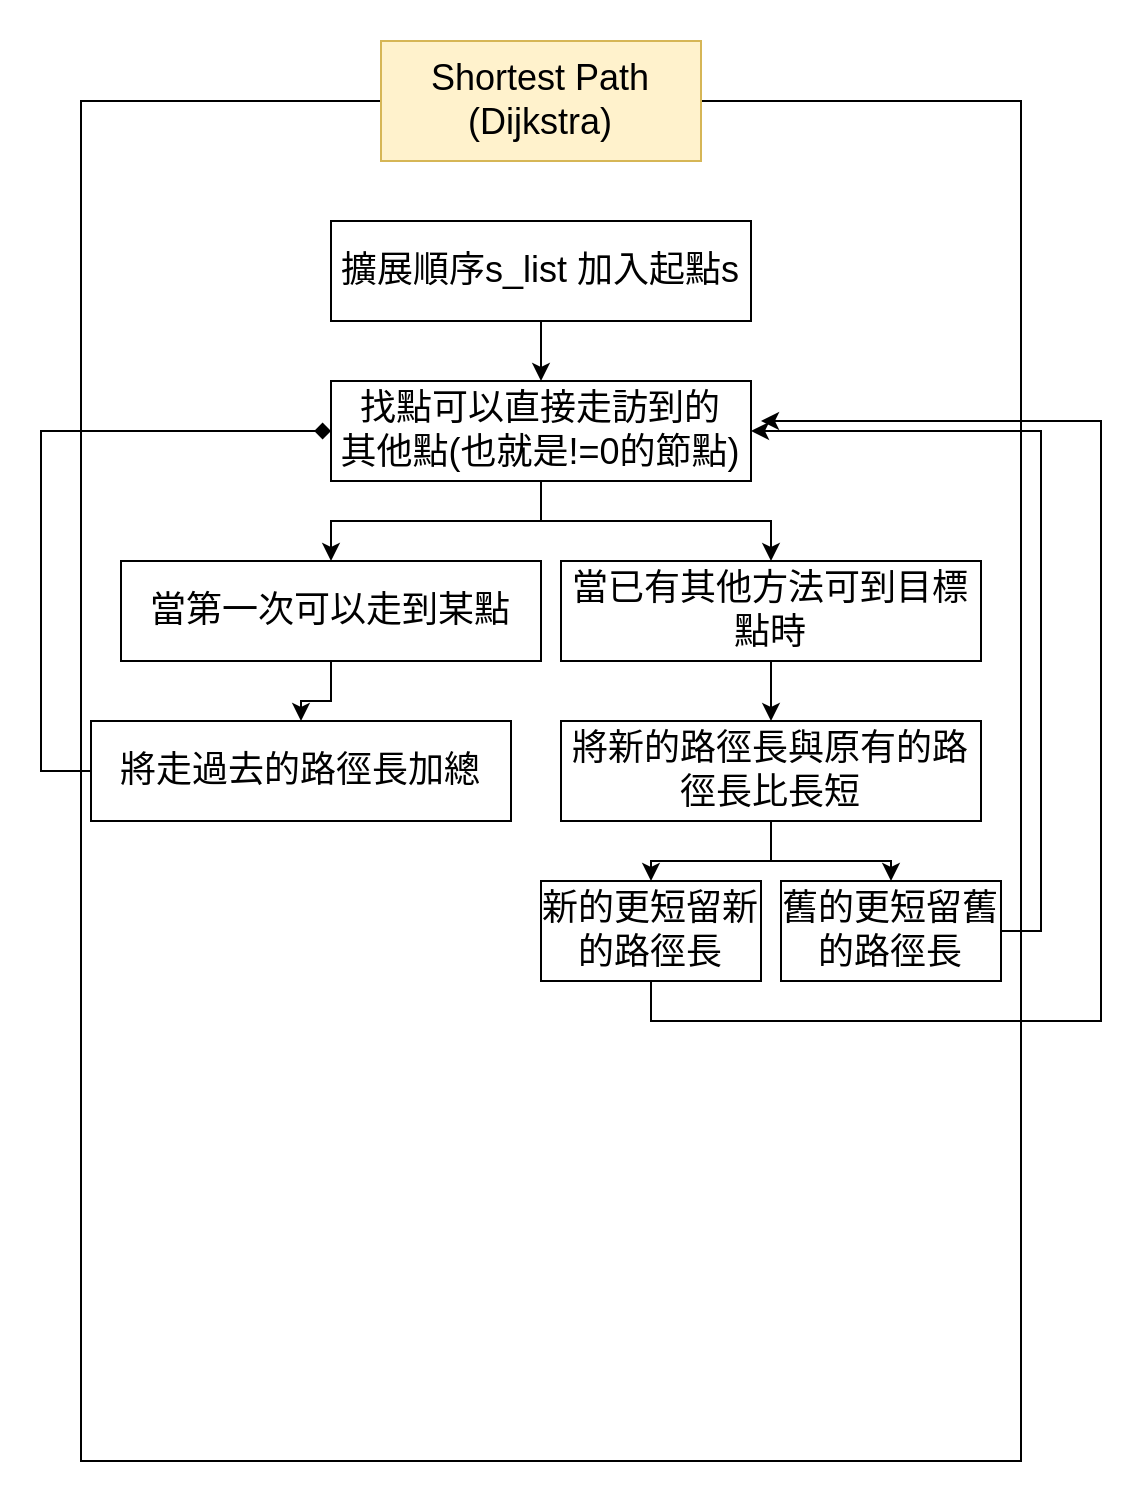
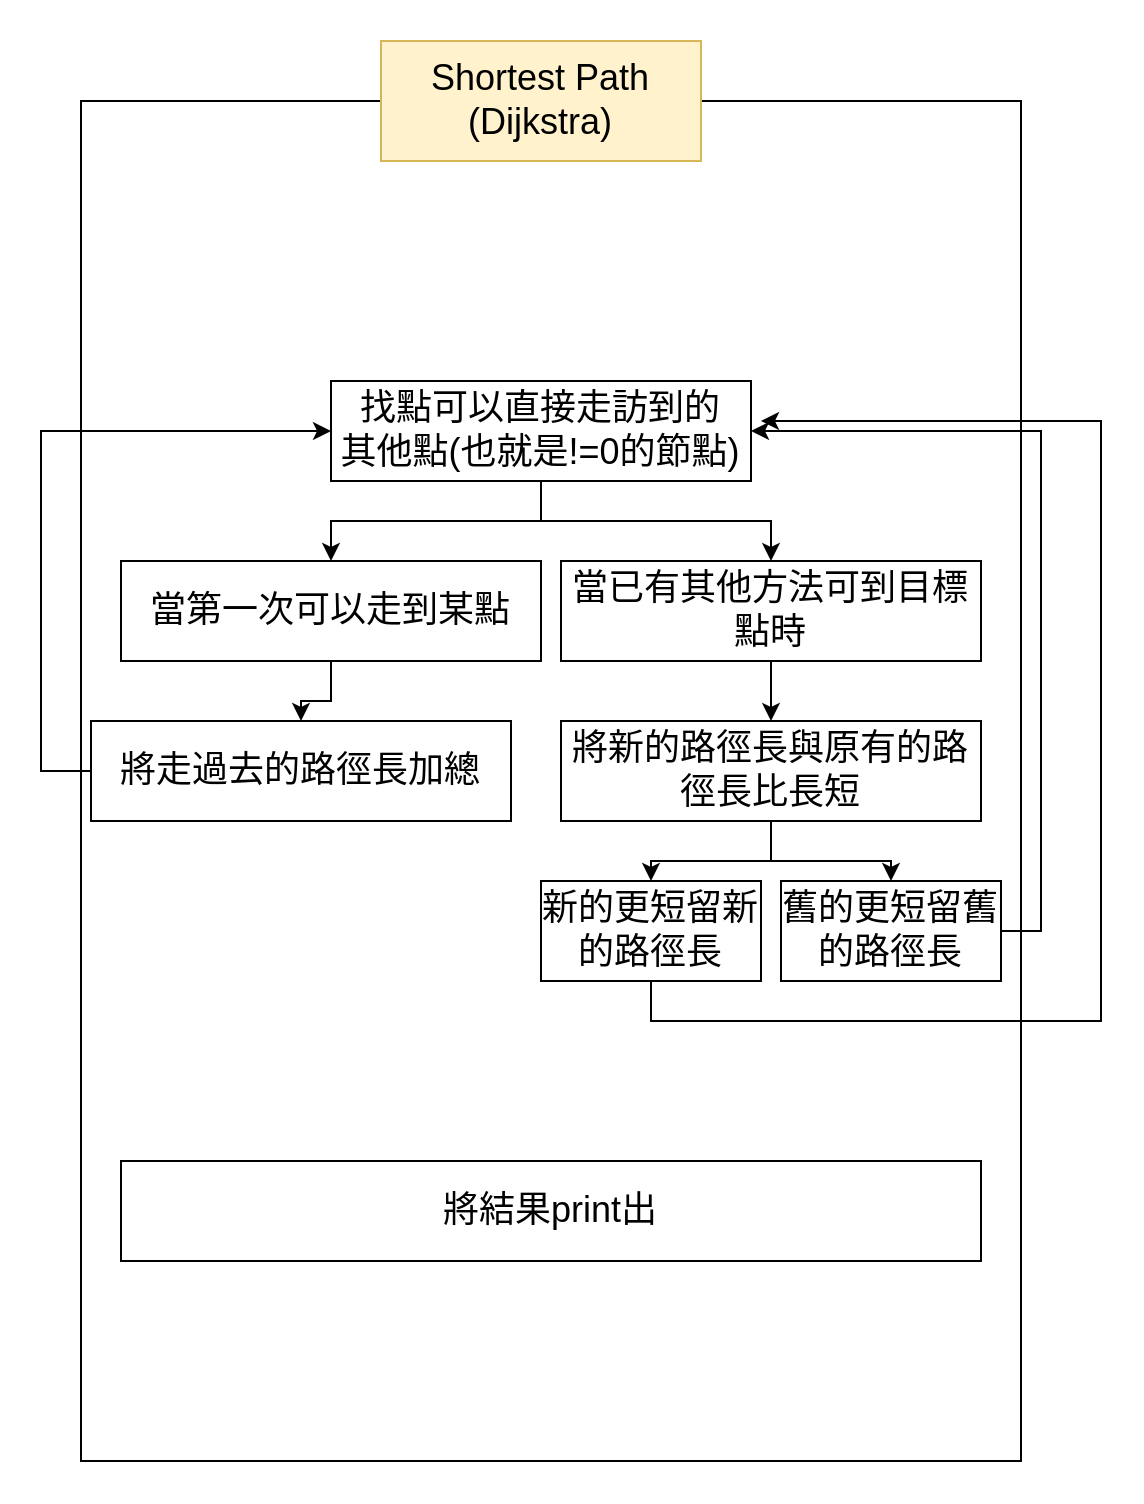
node "擴展順序s_list 加入起點s": removed
edge "擴展順序s_list 加入起點s" -> "找點可以直接走訪到的 其他點(也就是!=0的節點)": removed
edge "將走過去的路徑長加總" -> "找點可以直接走訪到的 其他點(也就是!=0的節點)": arrowhead diamond -> classic
node "將結果print出": added
